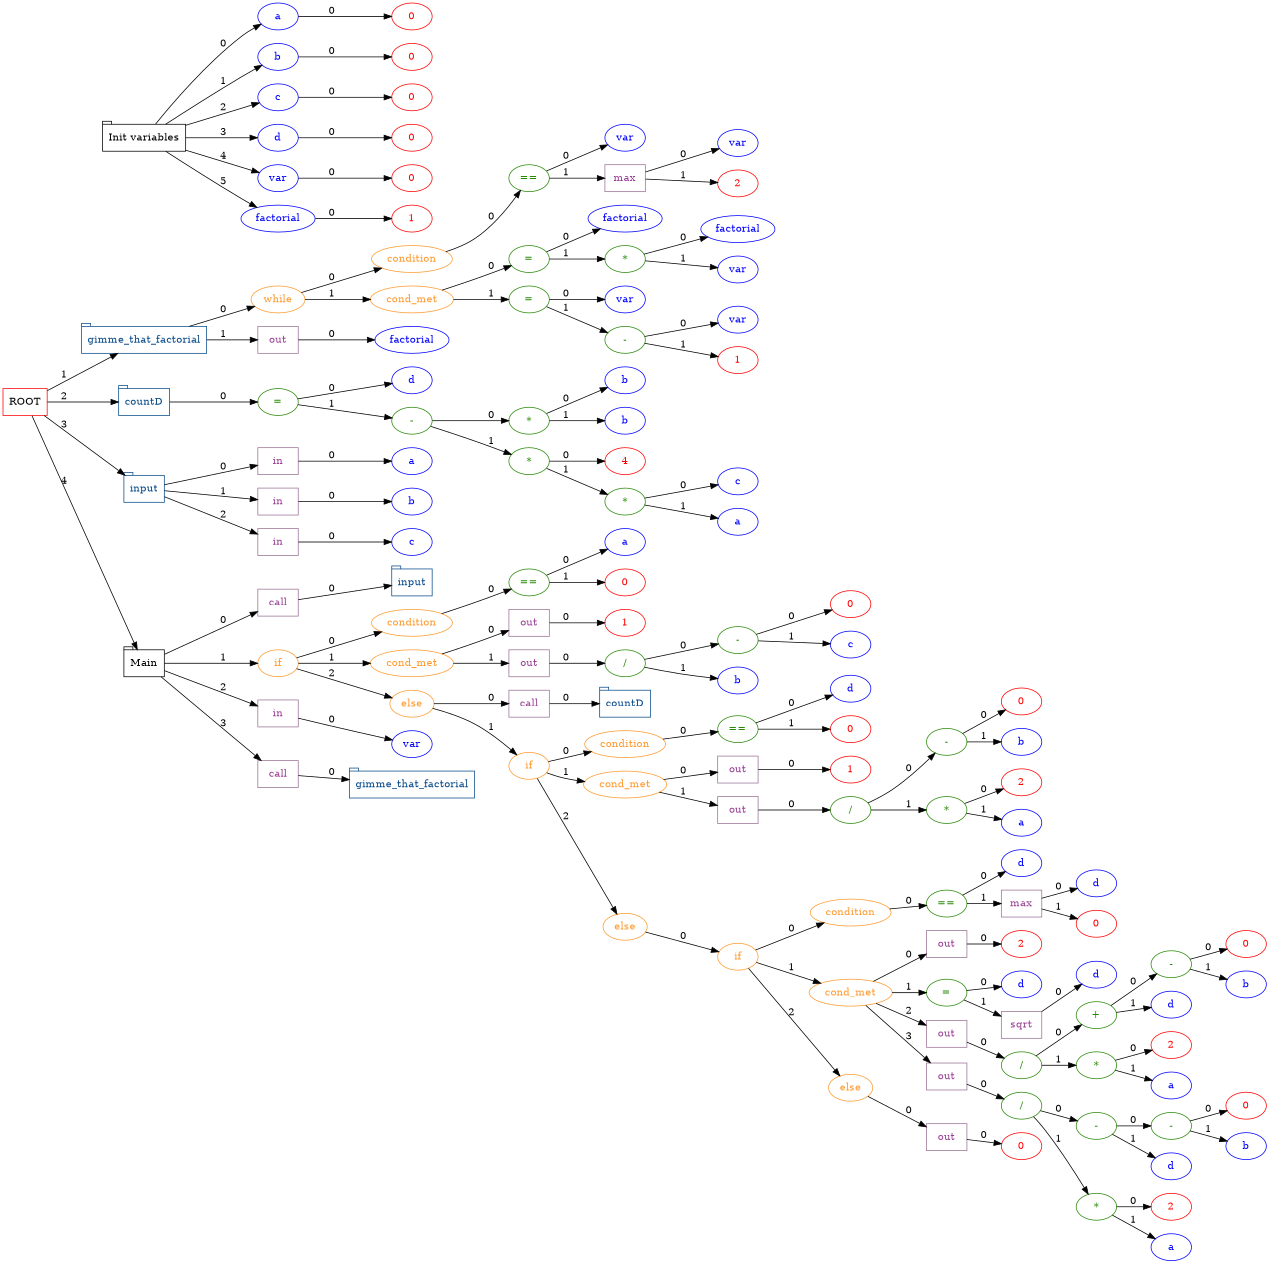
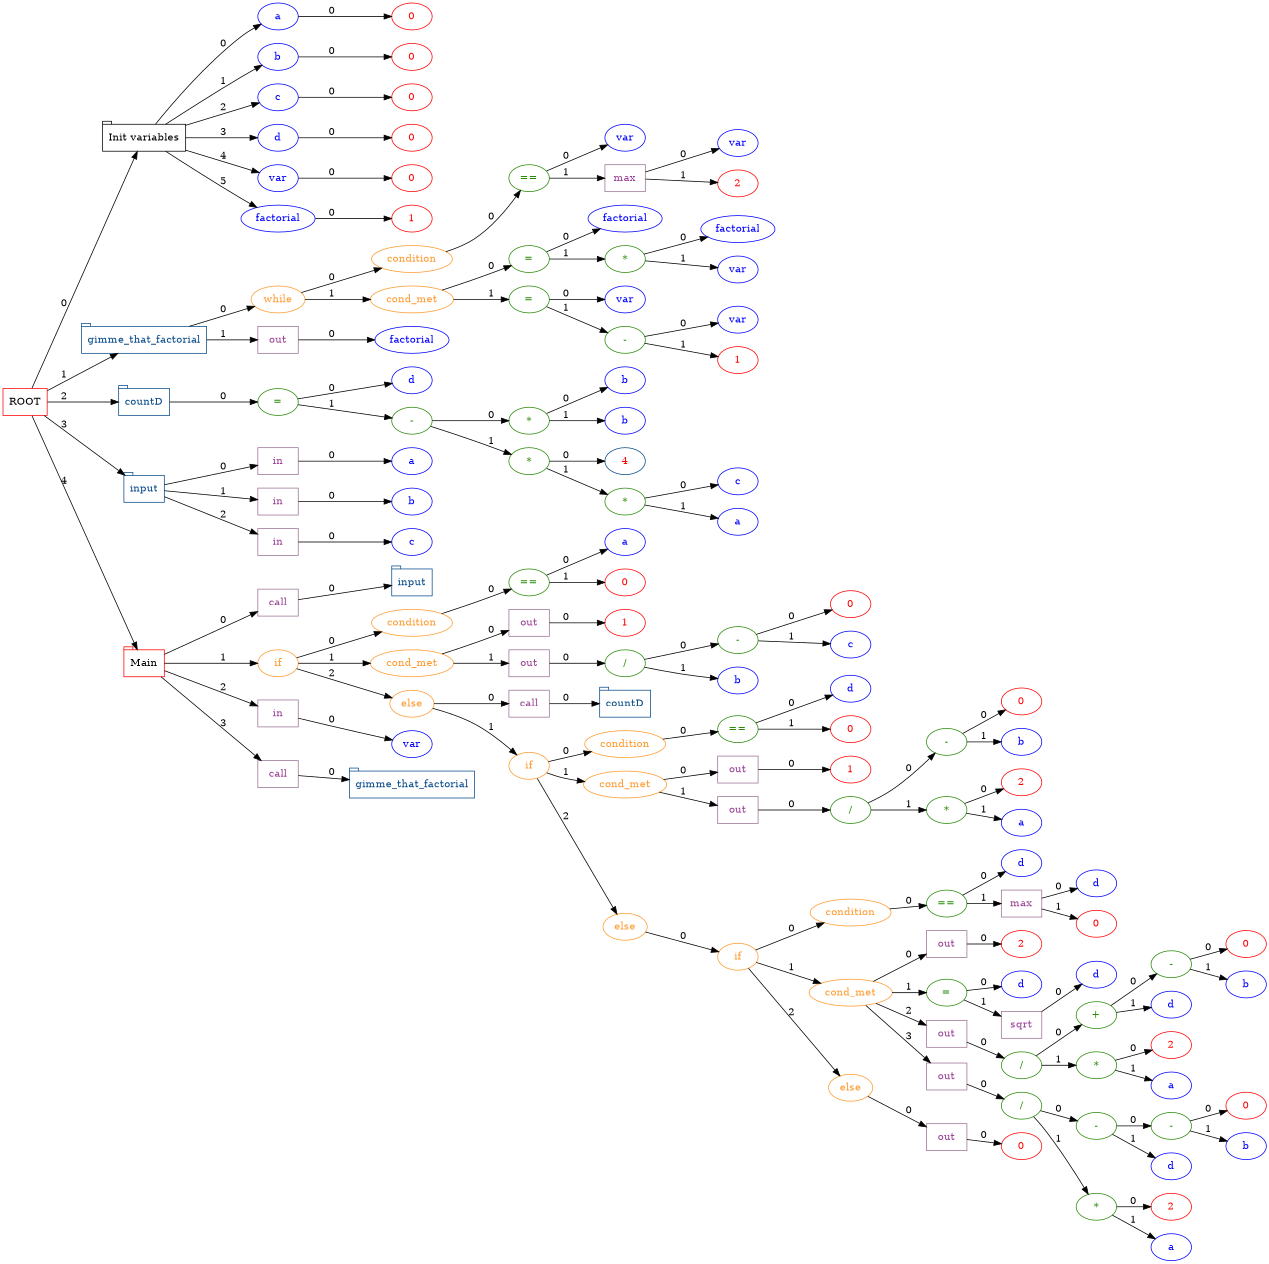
edge "ROOT" -> "Init variables": added, label "0"
node "4": color red -> #084b8a
node "Main": color black -> red
